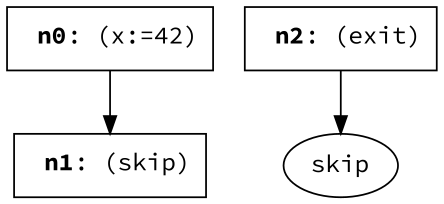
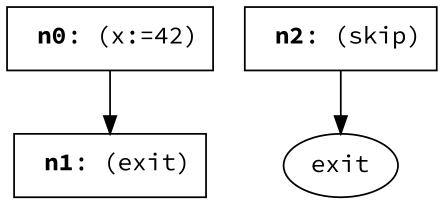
node "n2": text ": (exit)" -> ": (skip)"
node "n1": text ": (skip)" -> ": (exit)"
node "skip": label "skip" -> "exit"
